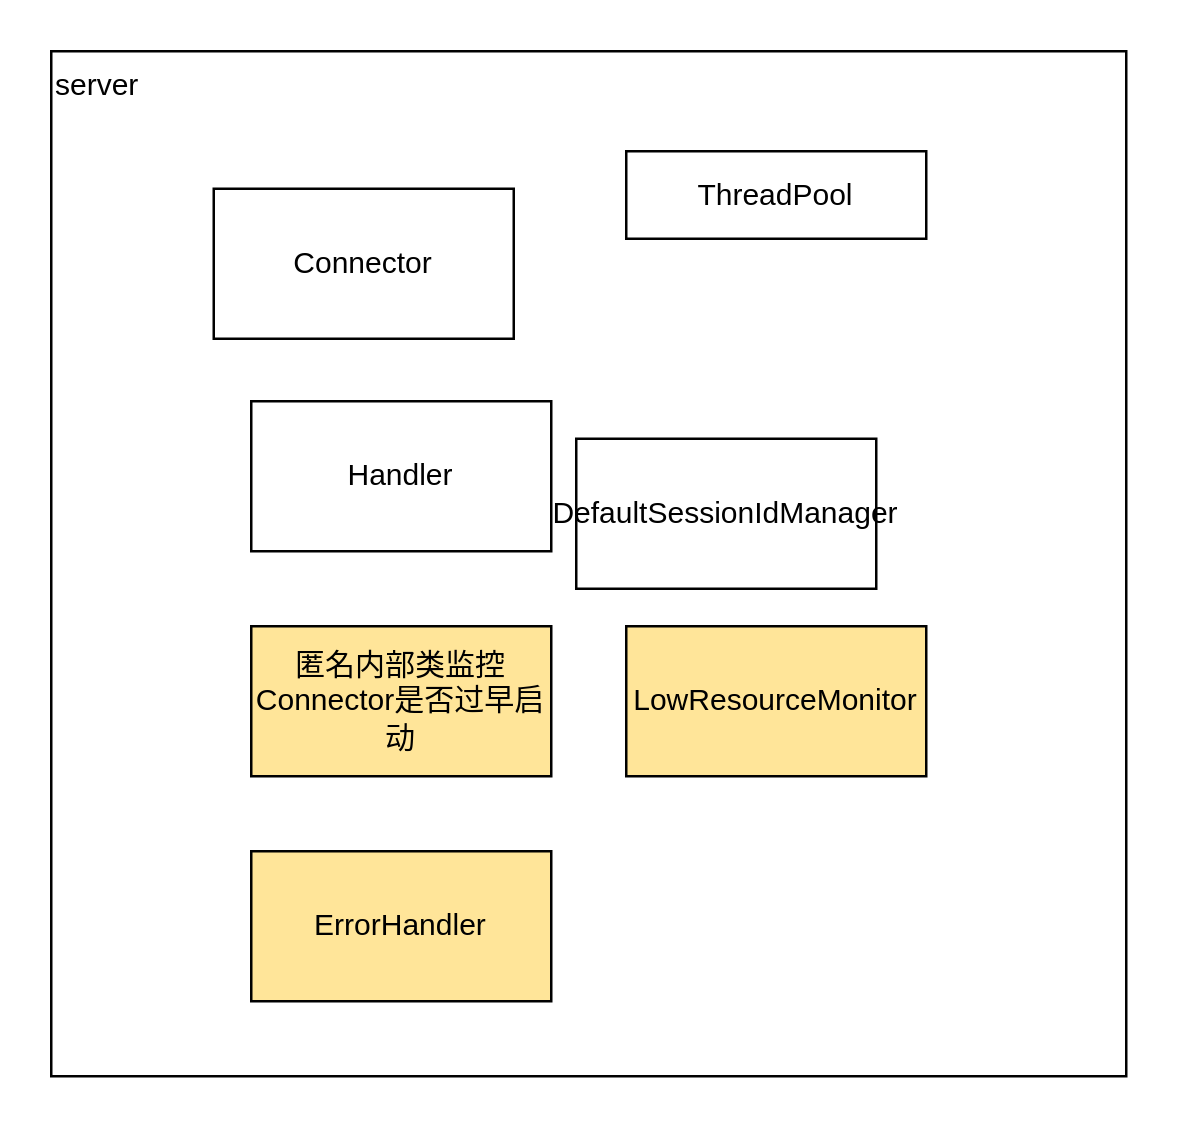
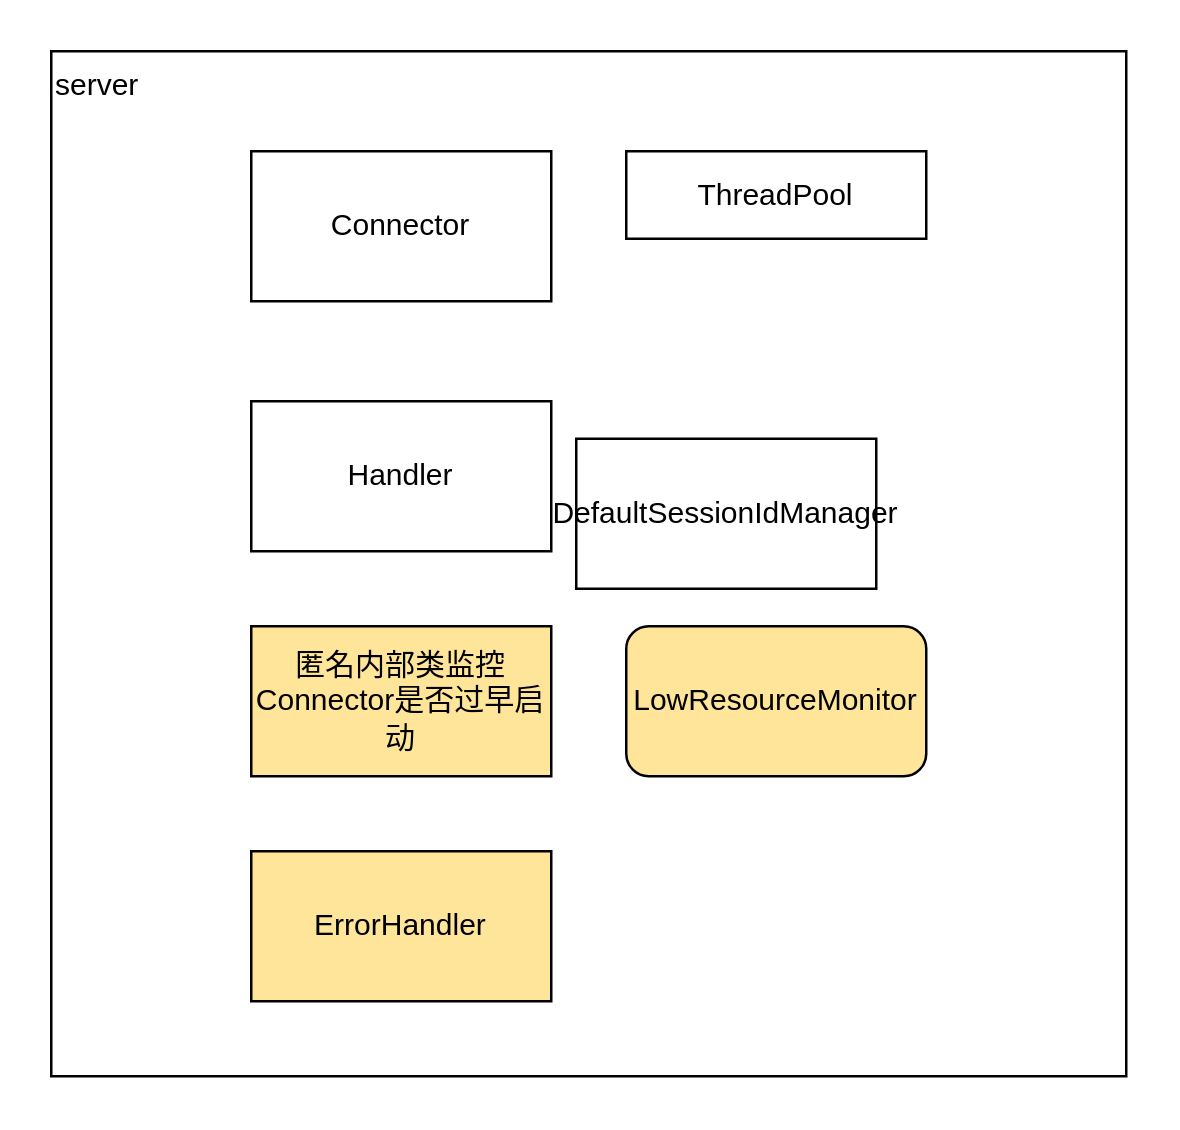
node "Connector": moved (364, 264) -> (401, 226)
node "LowResourceMonitor": shape rectangle -> rounded rectangle
